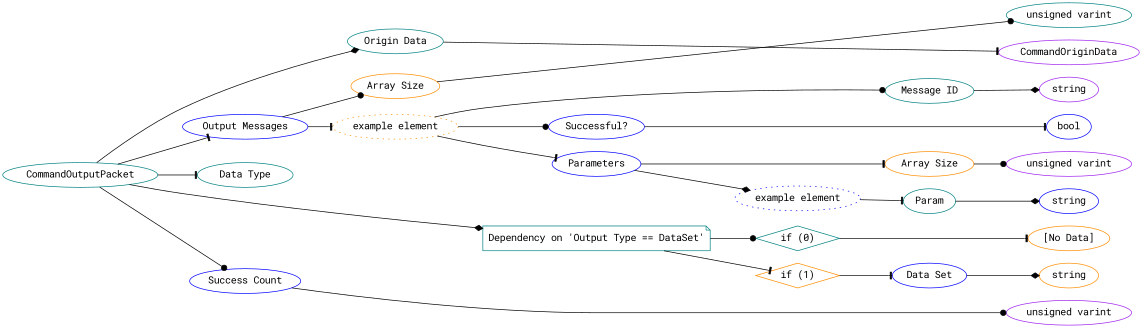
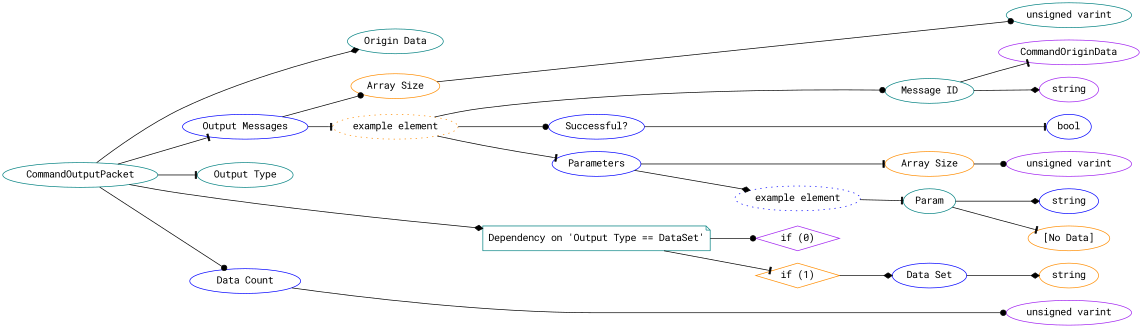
edge "Origin Data" -> "CommandOriginData": now "Message ID" -> "CommandOriginData"
node "Data Type": label "Data Type" -> "Output Type"
node "if (0)": color teal -> purple
edge "if (0)" -> "[No Data]": now "Param" -> "[No Data]"
edge "if (1)" -> "Data Set": arrowhead tee -> diamond
node "Success Count": label "Success Count" -> "Data Count"
